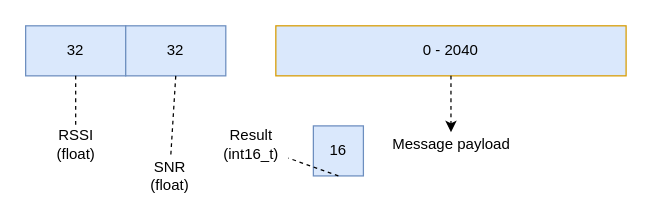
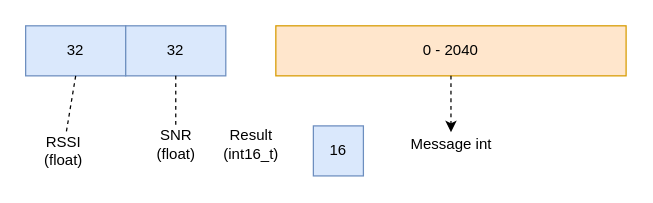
node "0 - 2040": fillcolor #dae8fc -> #ffe6cc
node "RSSI (float)": moved (76, 144) -> (63, 151)
node "Message payload": label "Message payload" -> "Message int"
edge "Result (int16_t)" -- "16": removed
node "SNR (float)": moved (169, 176) -> (176, 144)
